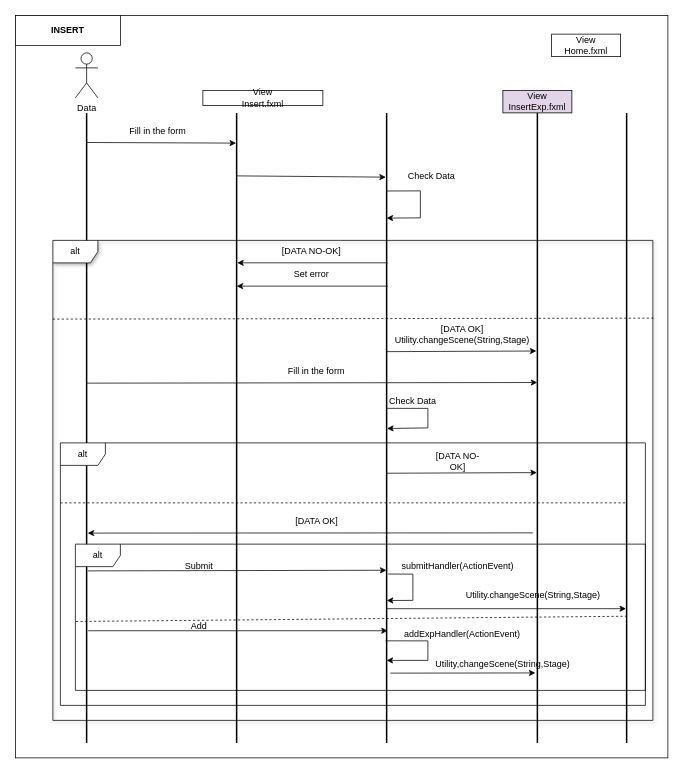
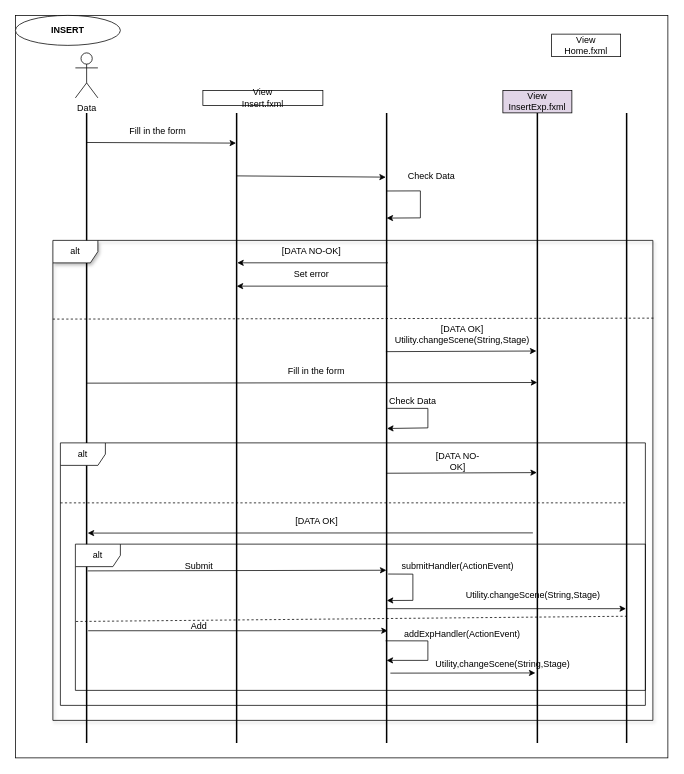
node "INSERT": shape rectangle -> ellipse
